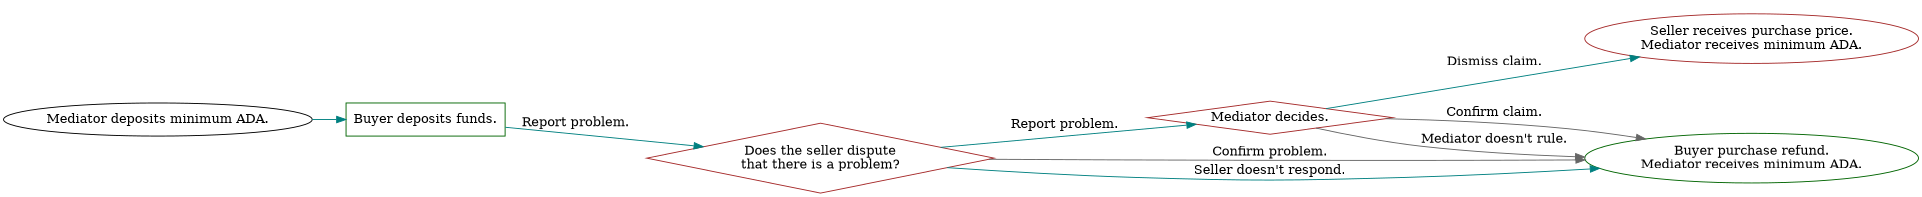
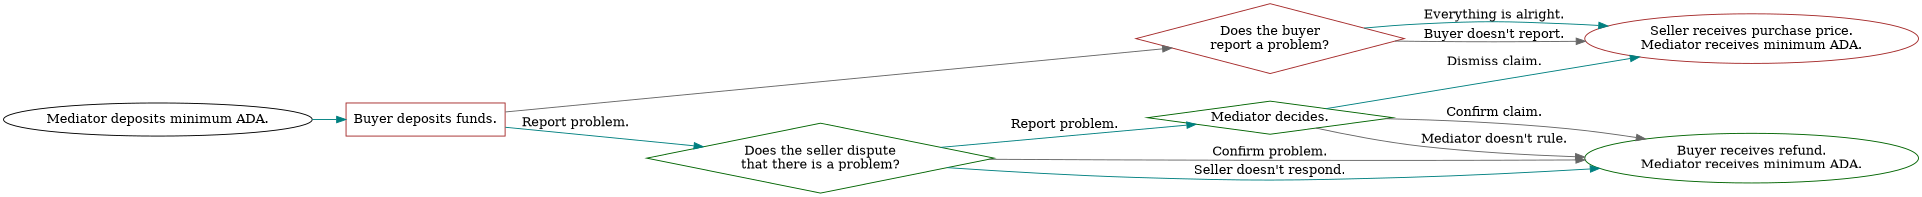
node "Does the buyer report a problem?": added
node "Mediator decides.": color brown -> darkgreen
node "Buyer deposits funds.": color darkgreen -> brown
node "Does the seller dispute that there is a problem?": color brown -> darkgreen
node "Buyer purchase refund. Mediator receives minimum ADA.": label "Buyer purchase refund. Mediator receives minimum ADA." -> "Buyer receives refund. Mediator receives minimum ADA."
